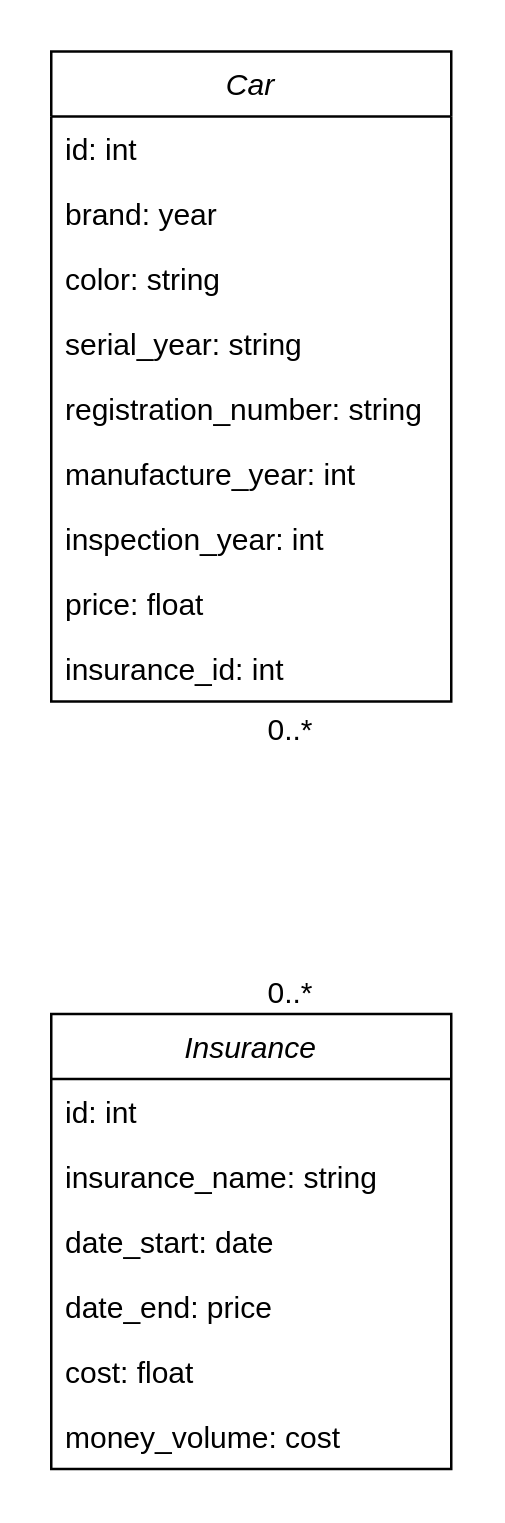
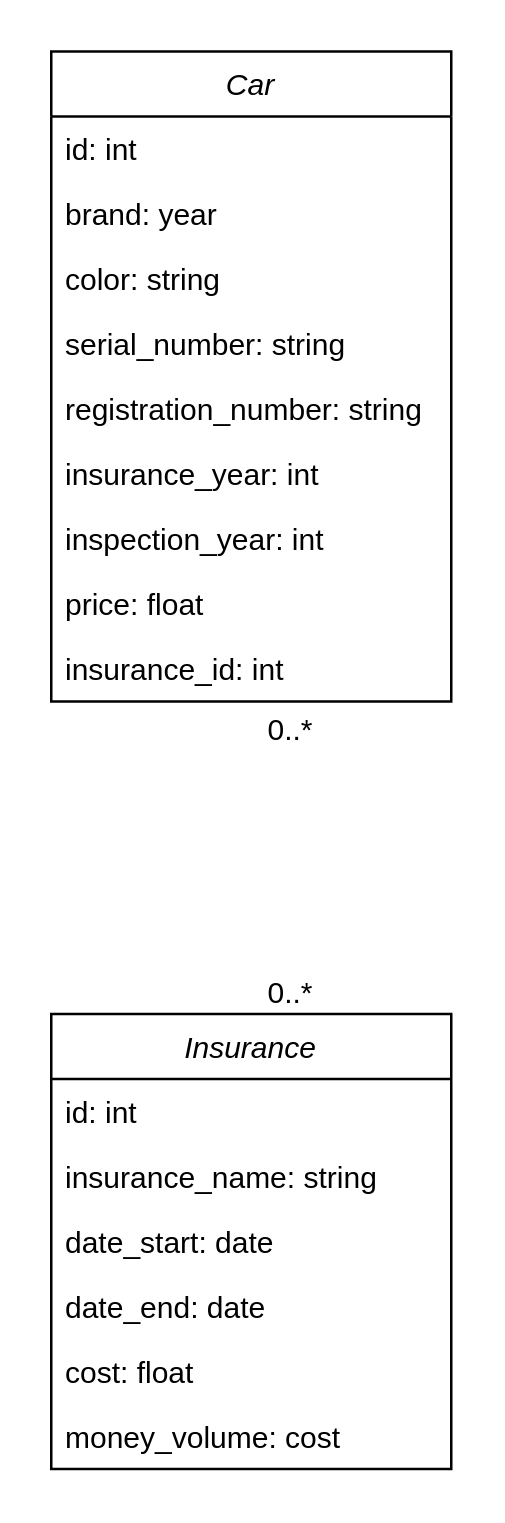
node "serial_year: string": label "serial_year: string" -> "serial_number: string"
node "manufacture_year: int": label "manufacture_year: int" -> "insurance_year: int"
node "date_end: price": label "date_end: price" -> "date_end: date"
